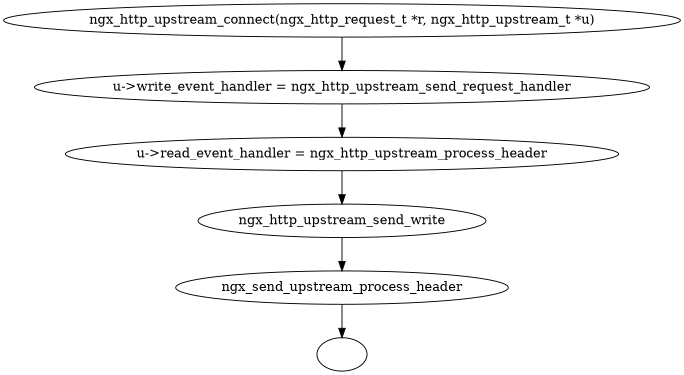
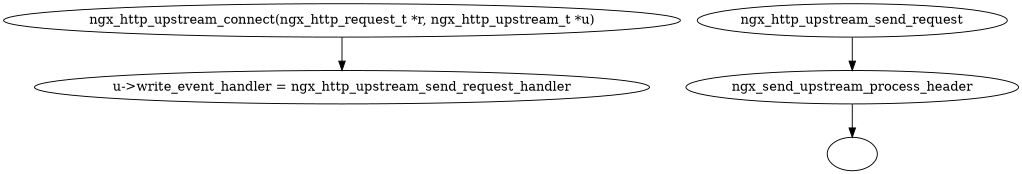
node "u->read_event_handler = ngx_http_upstream_process_header": removed
node "ngx_http_upstream_send_write": label "ngx_http_upstream_send_write" -> "ngx_http_upstream_send_request"
